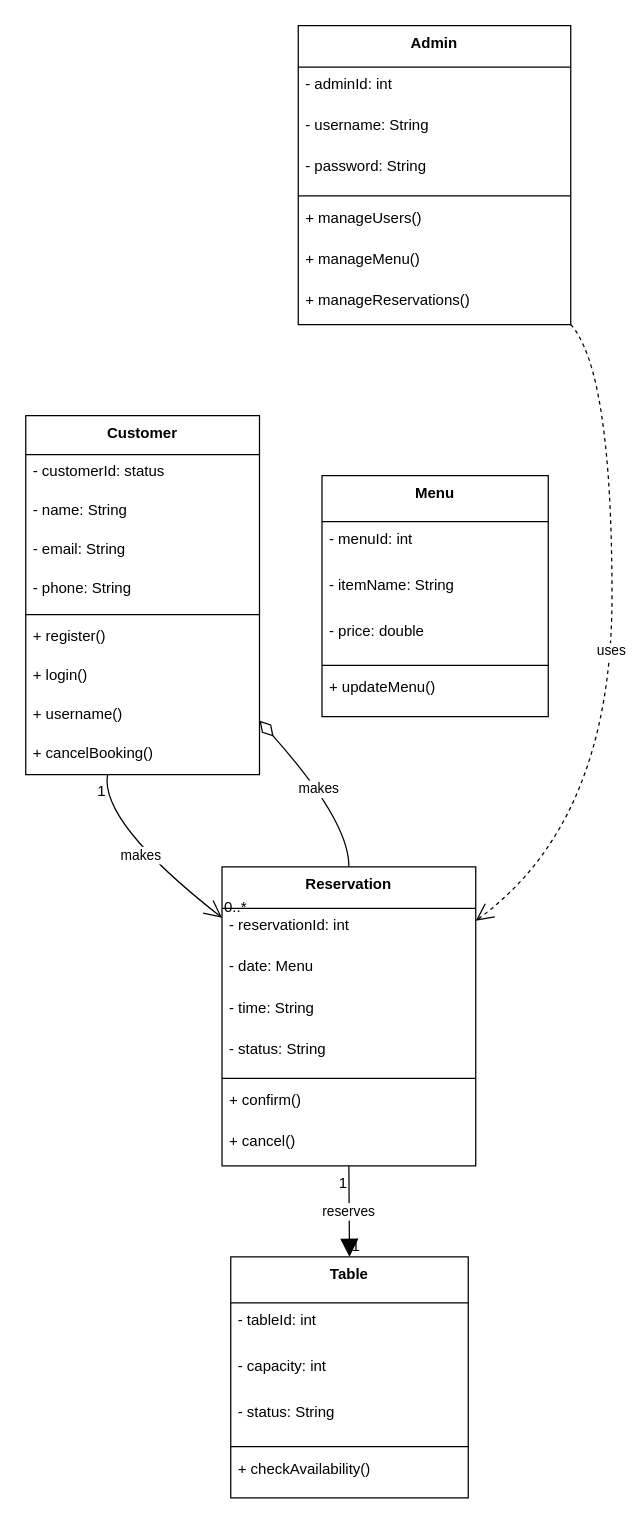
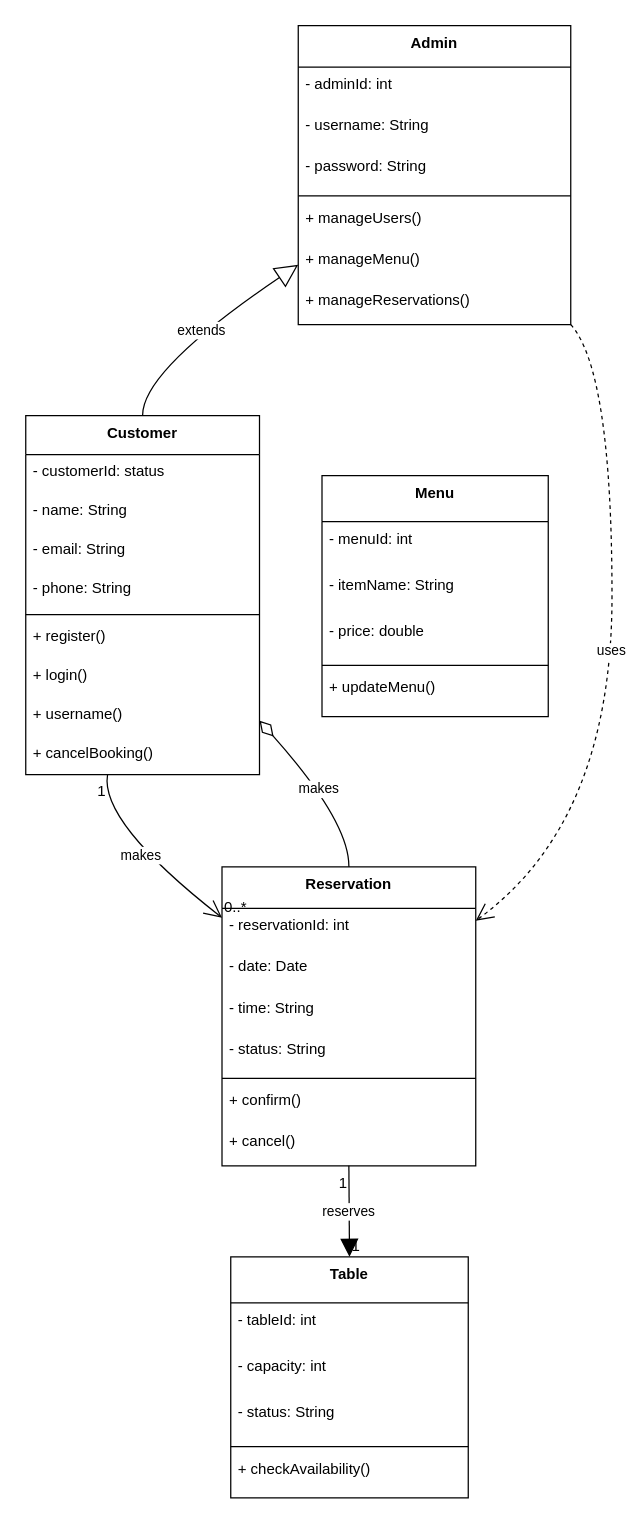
edge "Customer" -> "Admin": added, label "extends"
node "- date: Menu": label "- date: Menu" -> "- date: Date"
